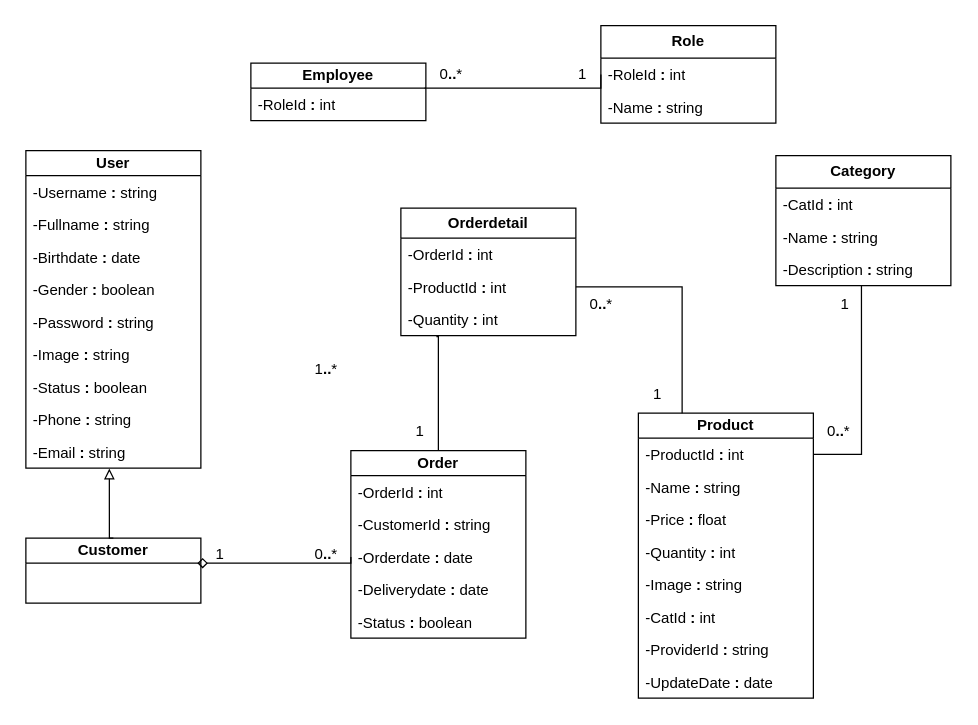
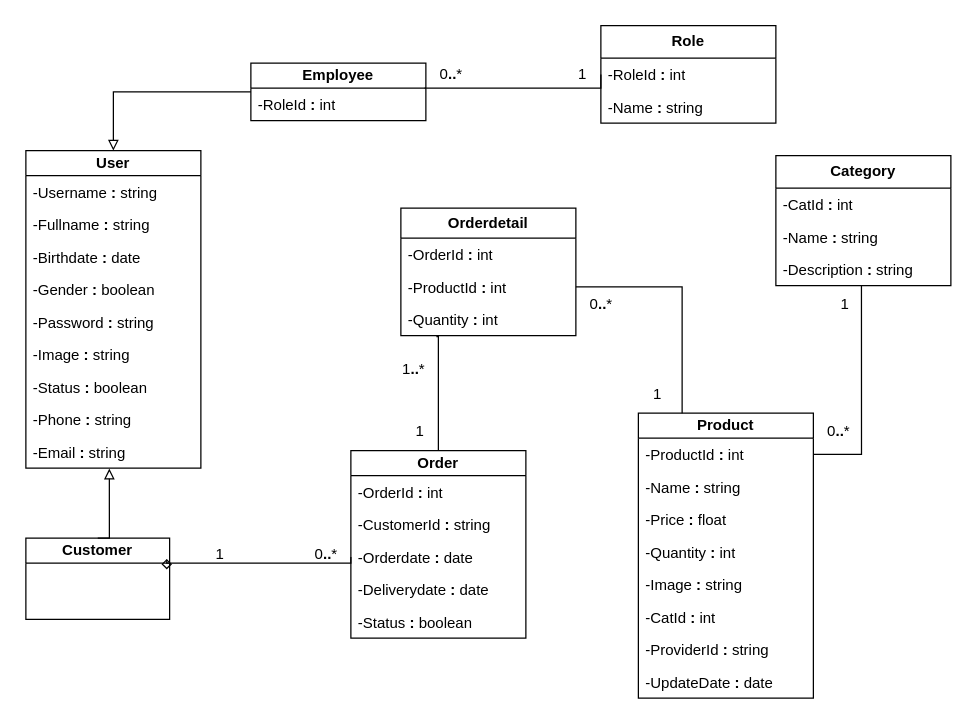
edge "Employee" -> "User": added
node "1..*": moved (326, 369) -> (413, 369)
node "Customer": size 175x65 -> 144x81
